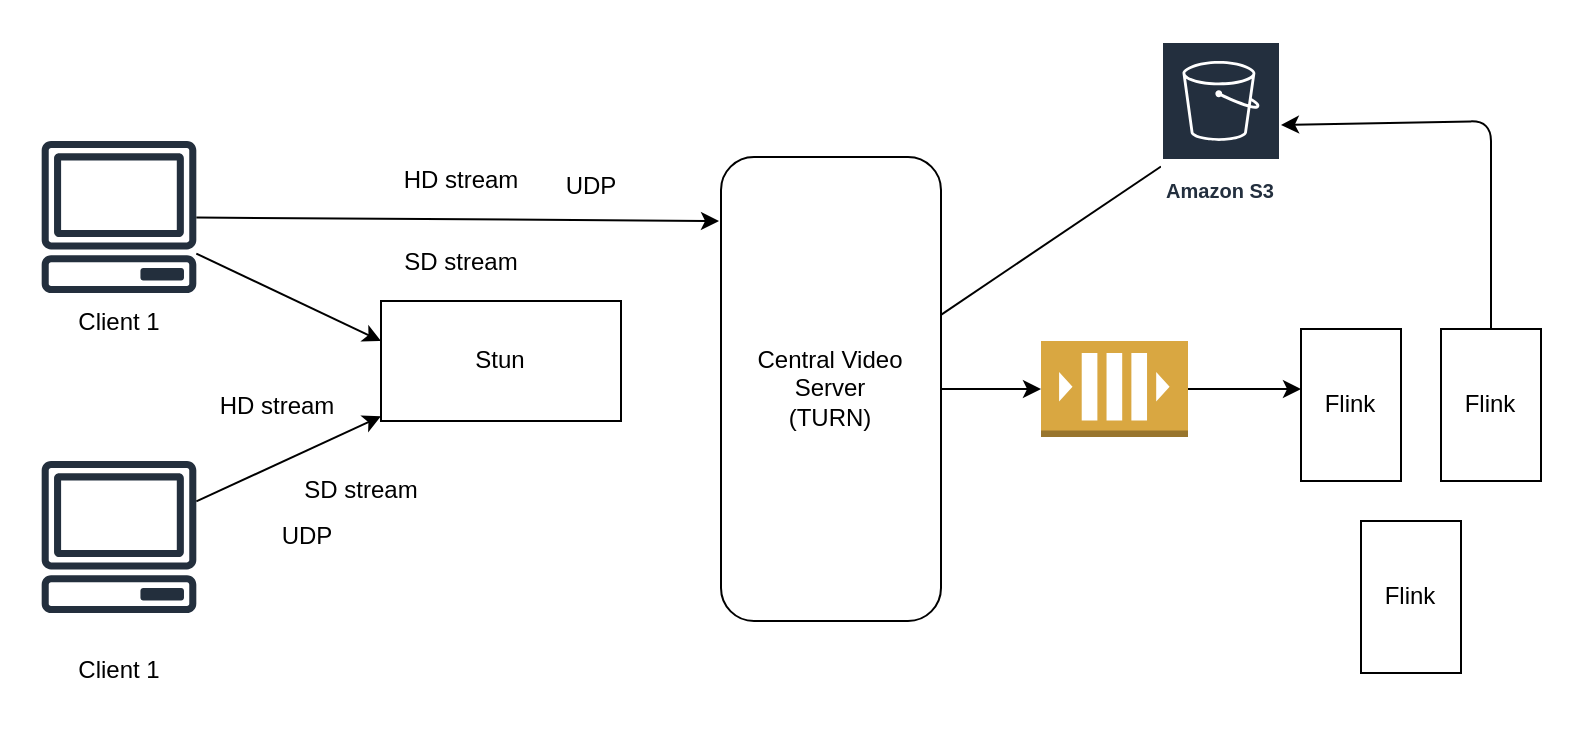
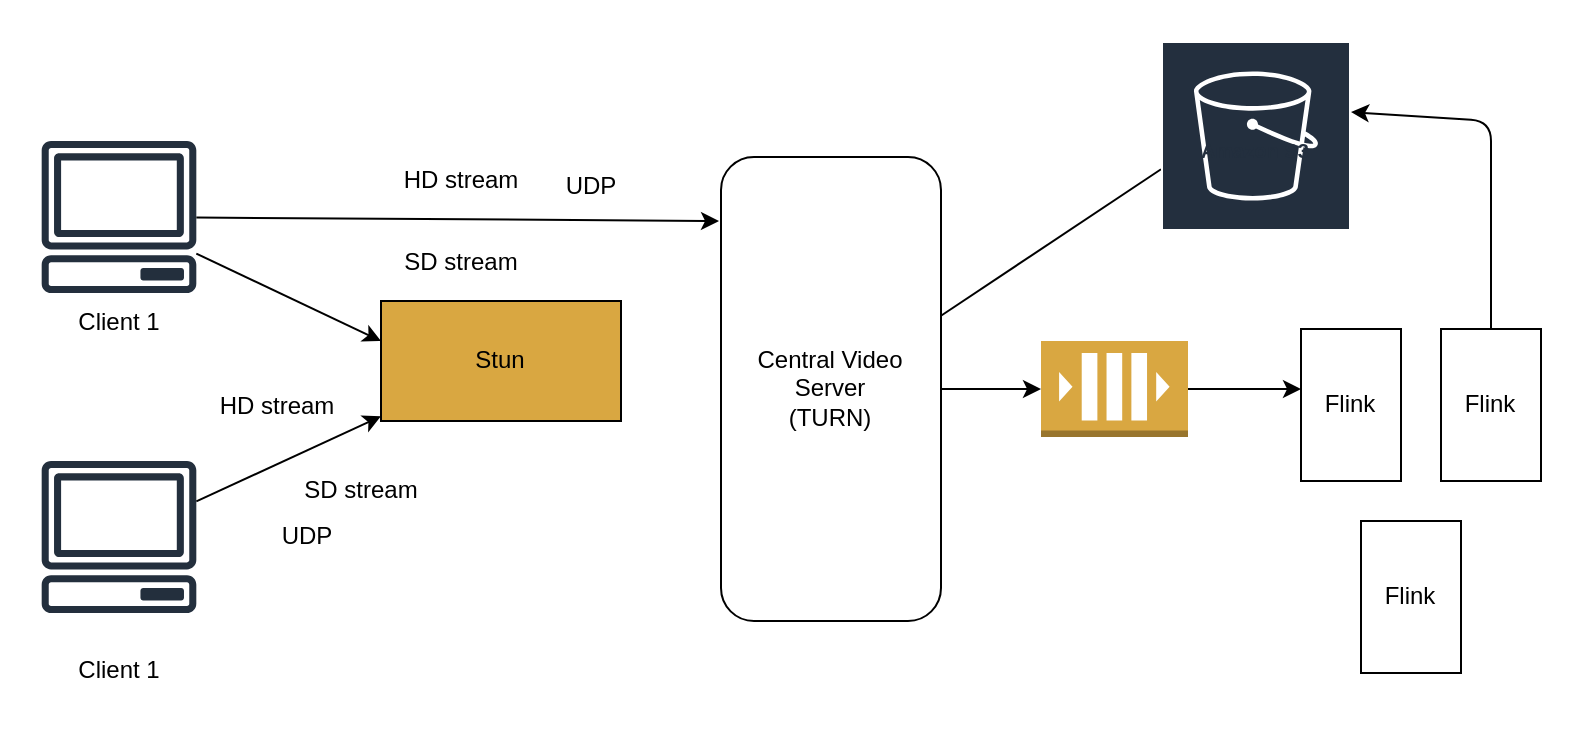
node "Amazon S3": size 120x170 -> 190x130
node "Stun": fillcolor #ffffff -> #d9a741
